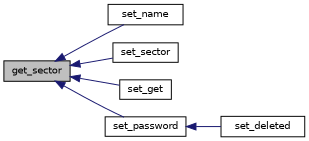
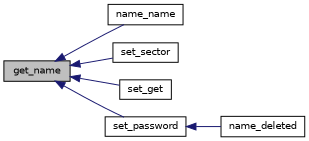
node "set_name": label "set_name" -> "name_name"
node "get_sector": label "get_sector" -> "get_name"
node "set_deleted": label "set_deleted" -> "name_deleted"
